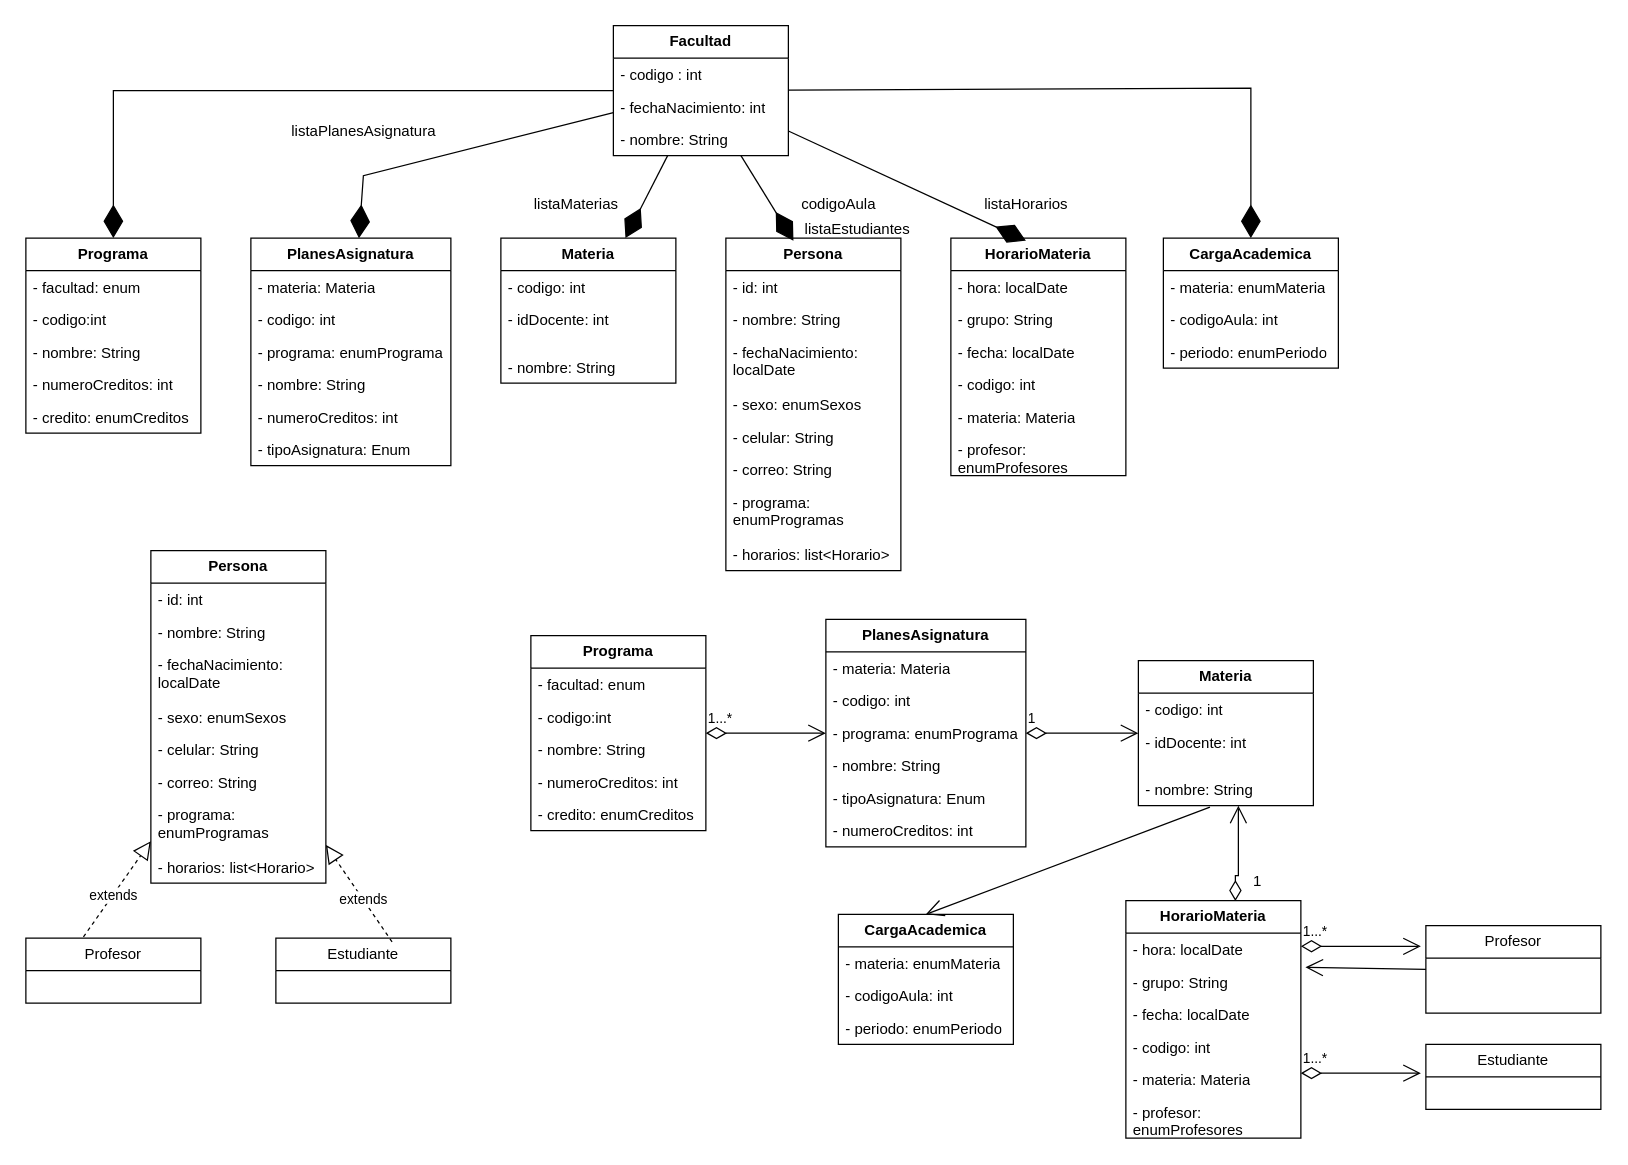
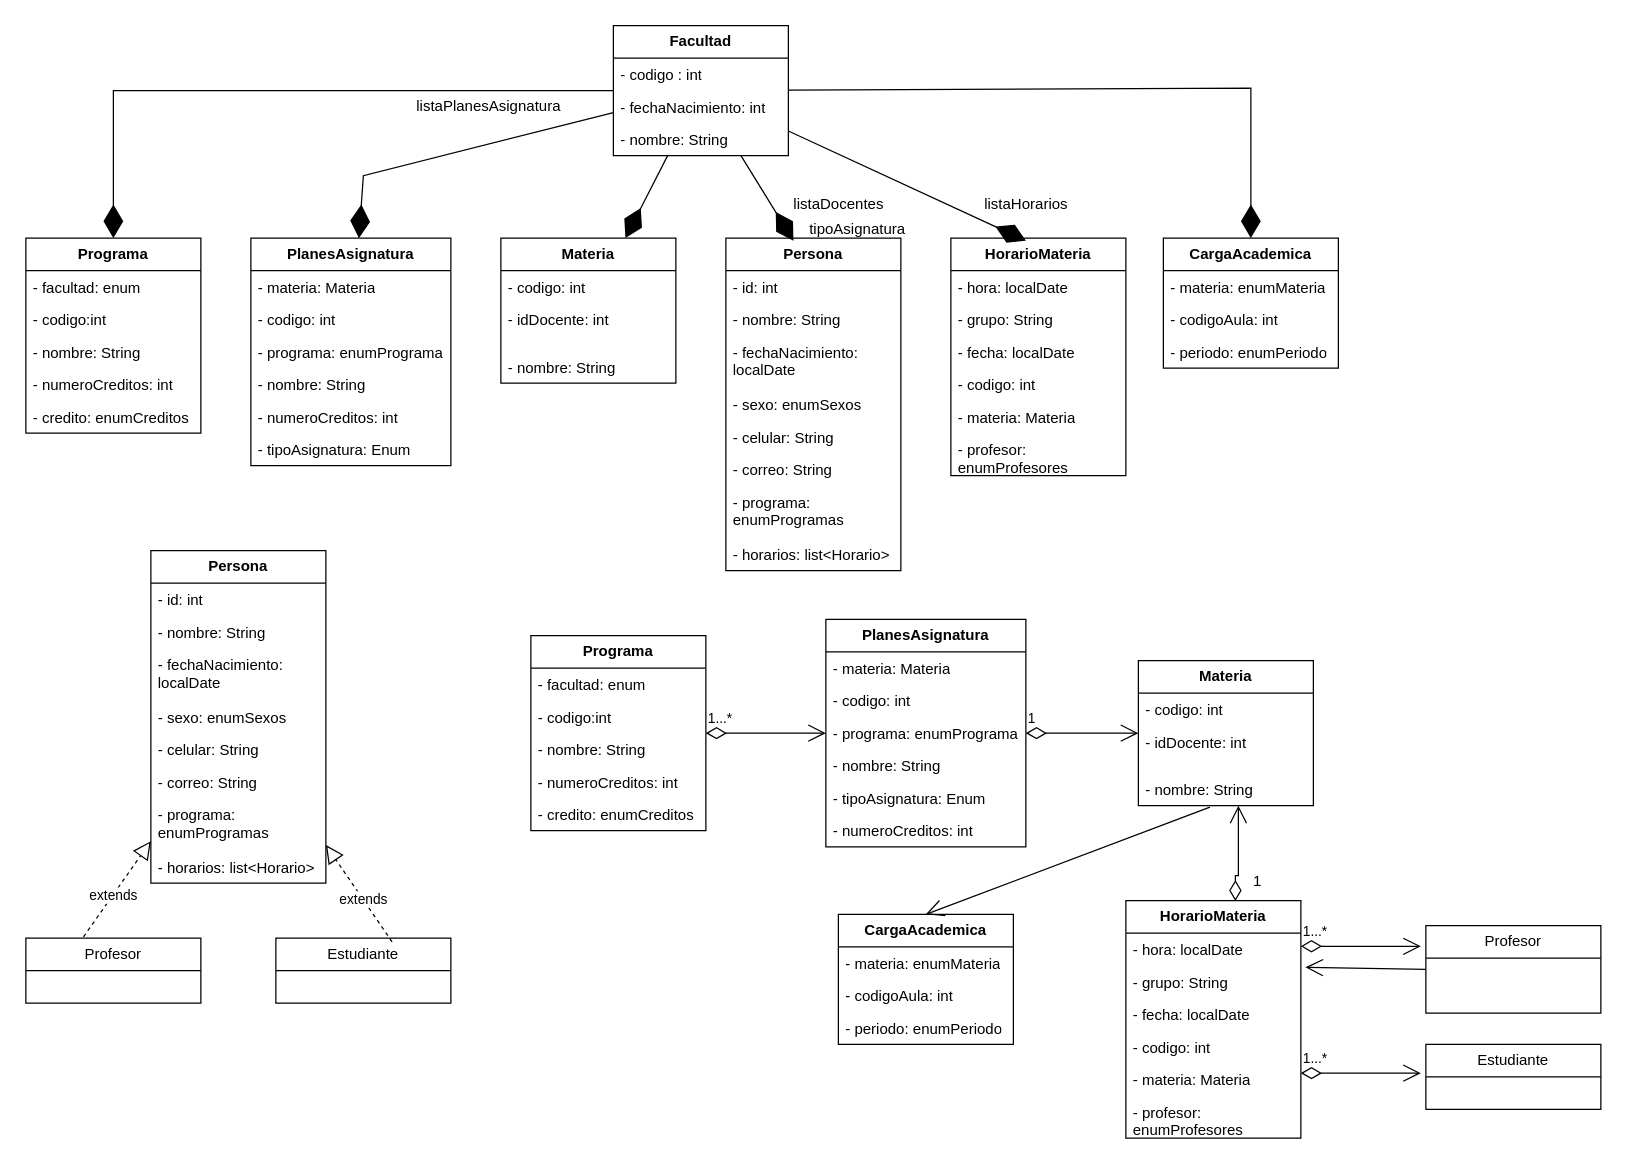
node "listaPlanesAsignatura": moved (363, 132) -> (488, 107)
node "listaMaterias": removed
node "codigoAula": label "codigoAula" -> "listaDocentes"
node "listaEstudiantes": label "listaEstudiantes" -> "tipoAsignatura"
